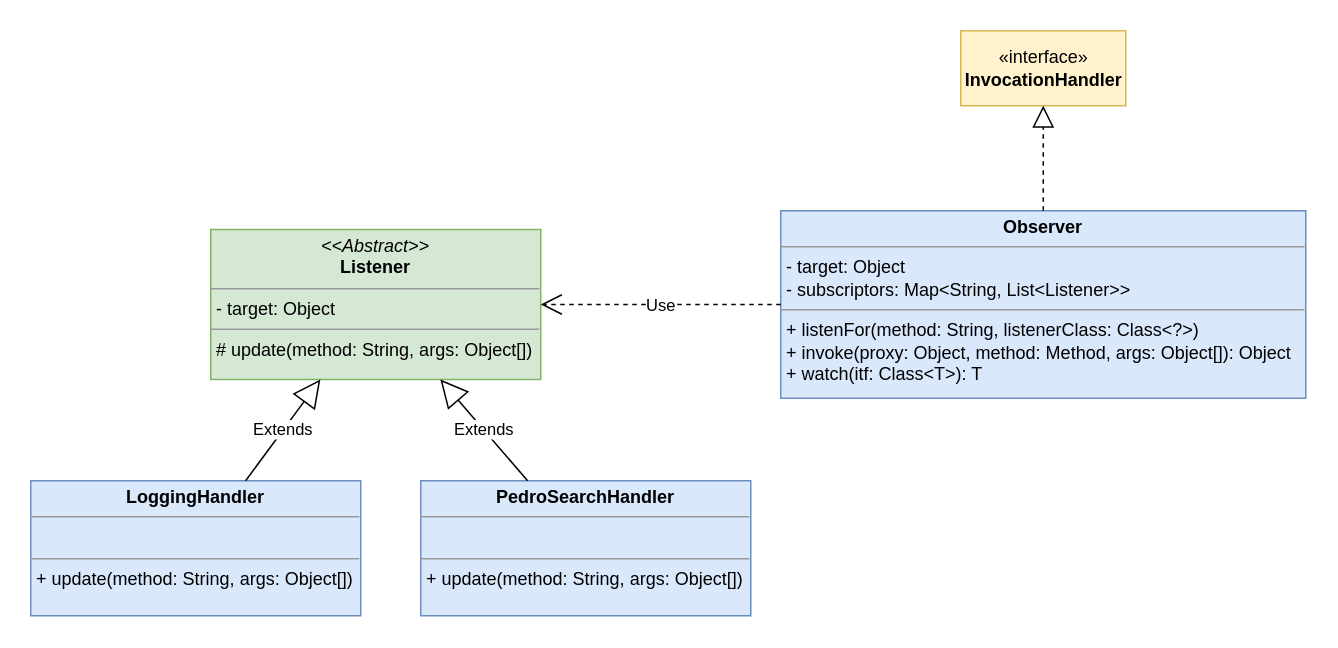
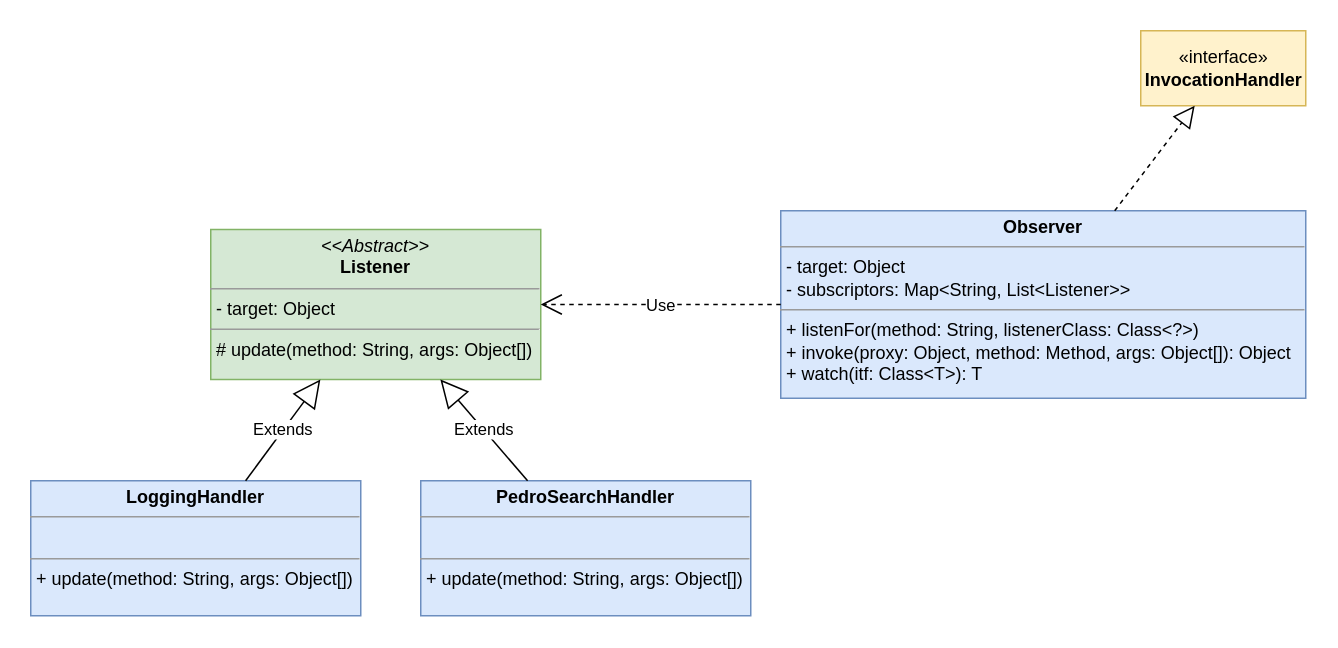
node "«interface» InvocationHandler": moved (1043, 68) -> (1223, 68)
